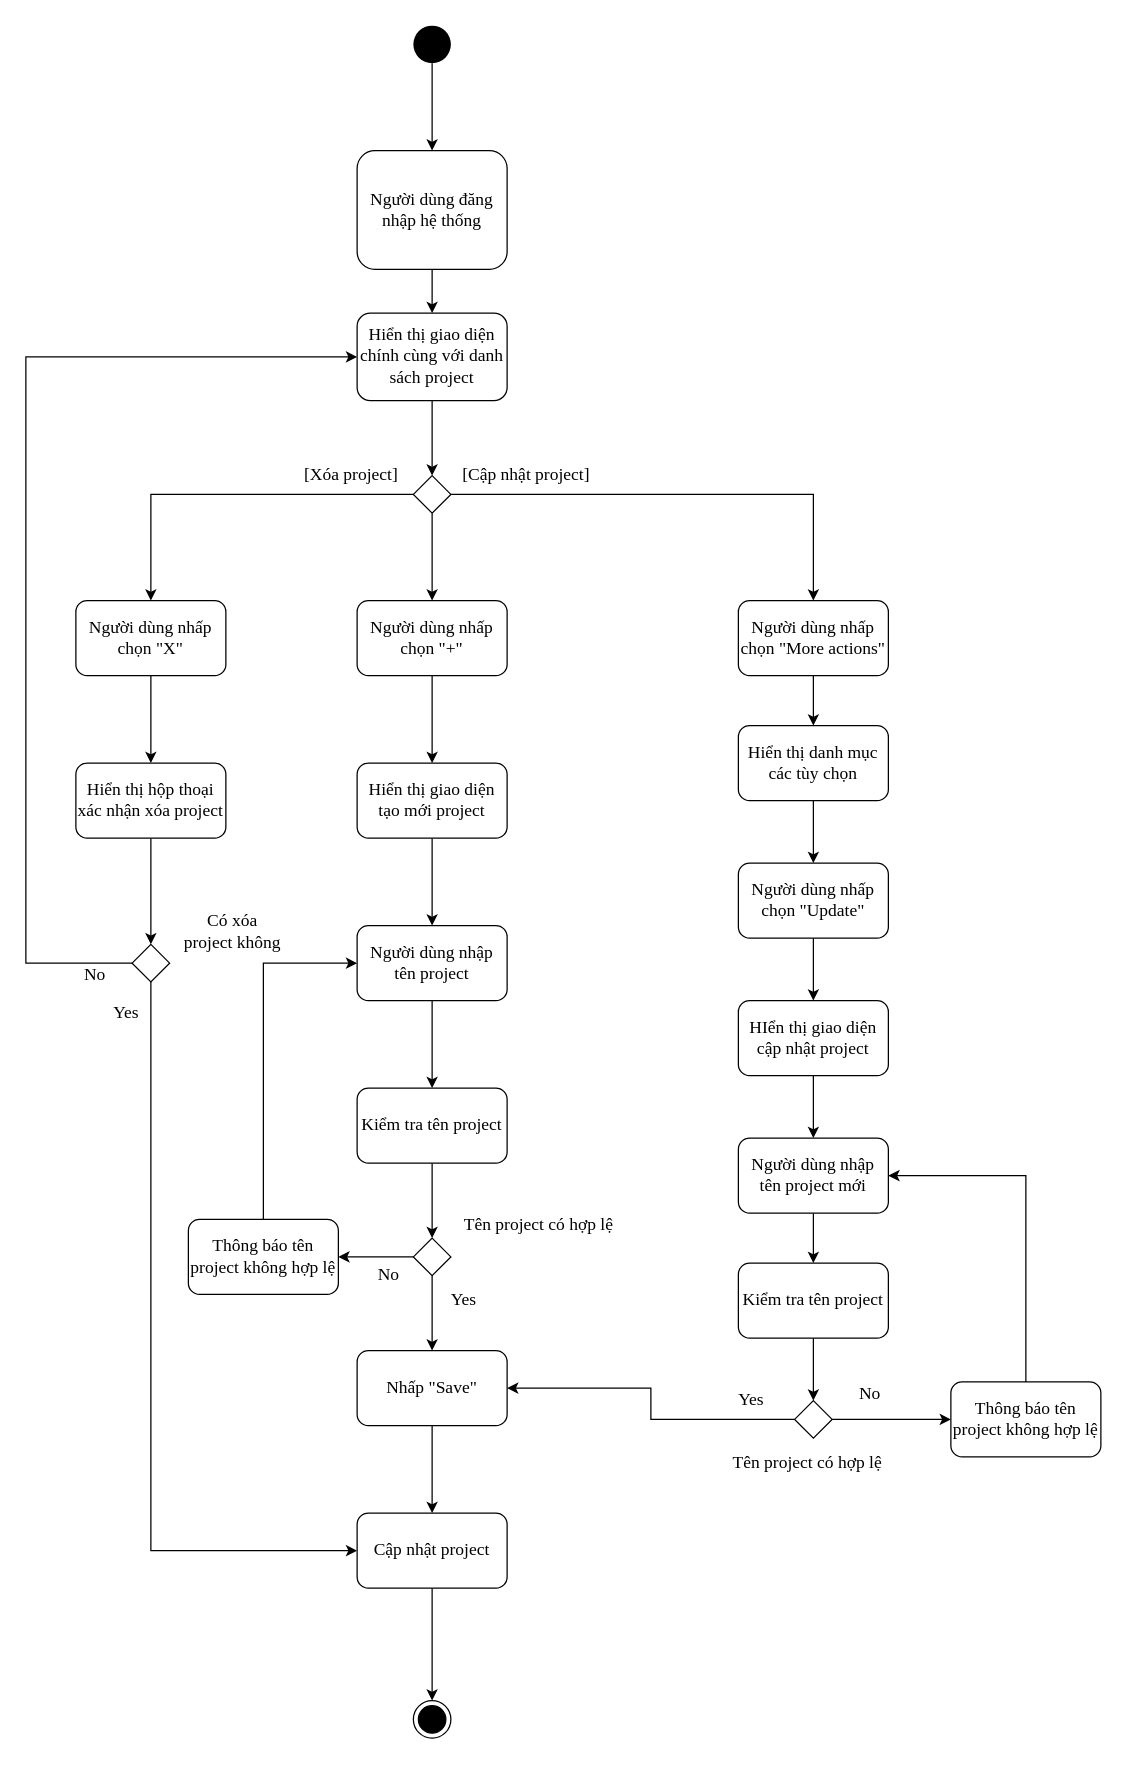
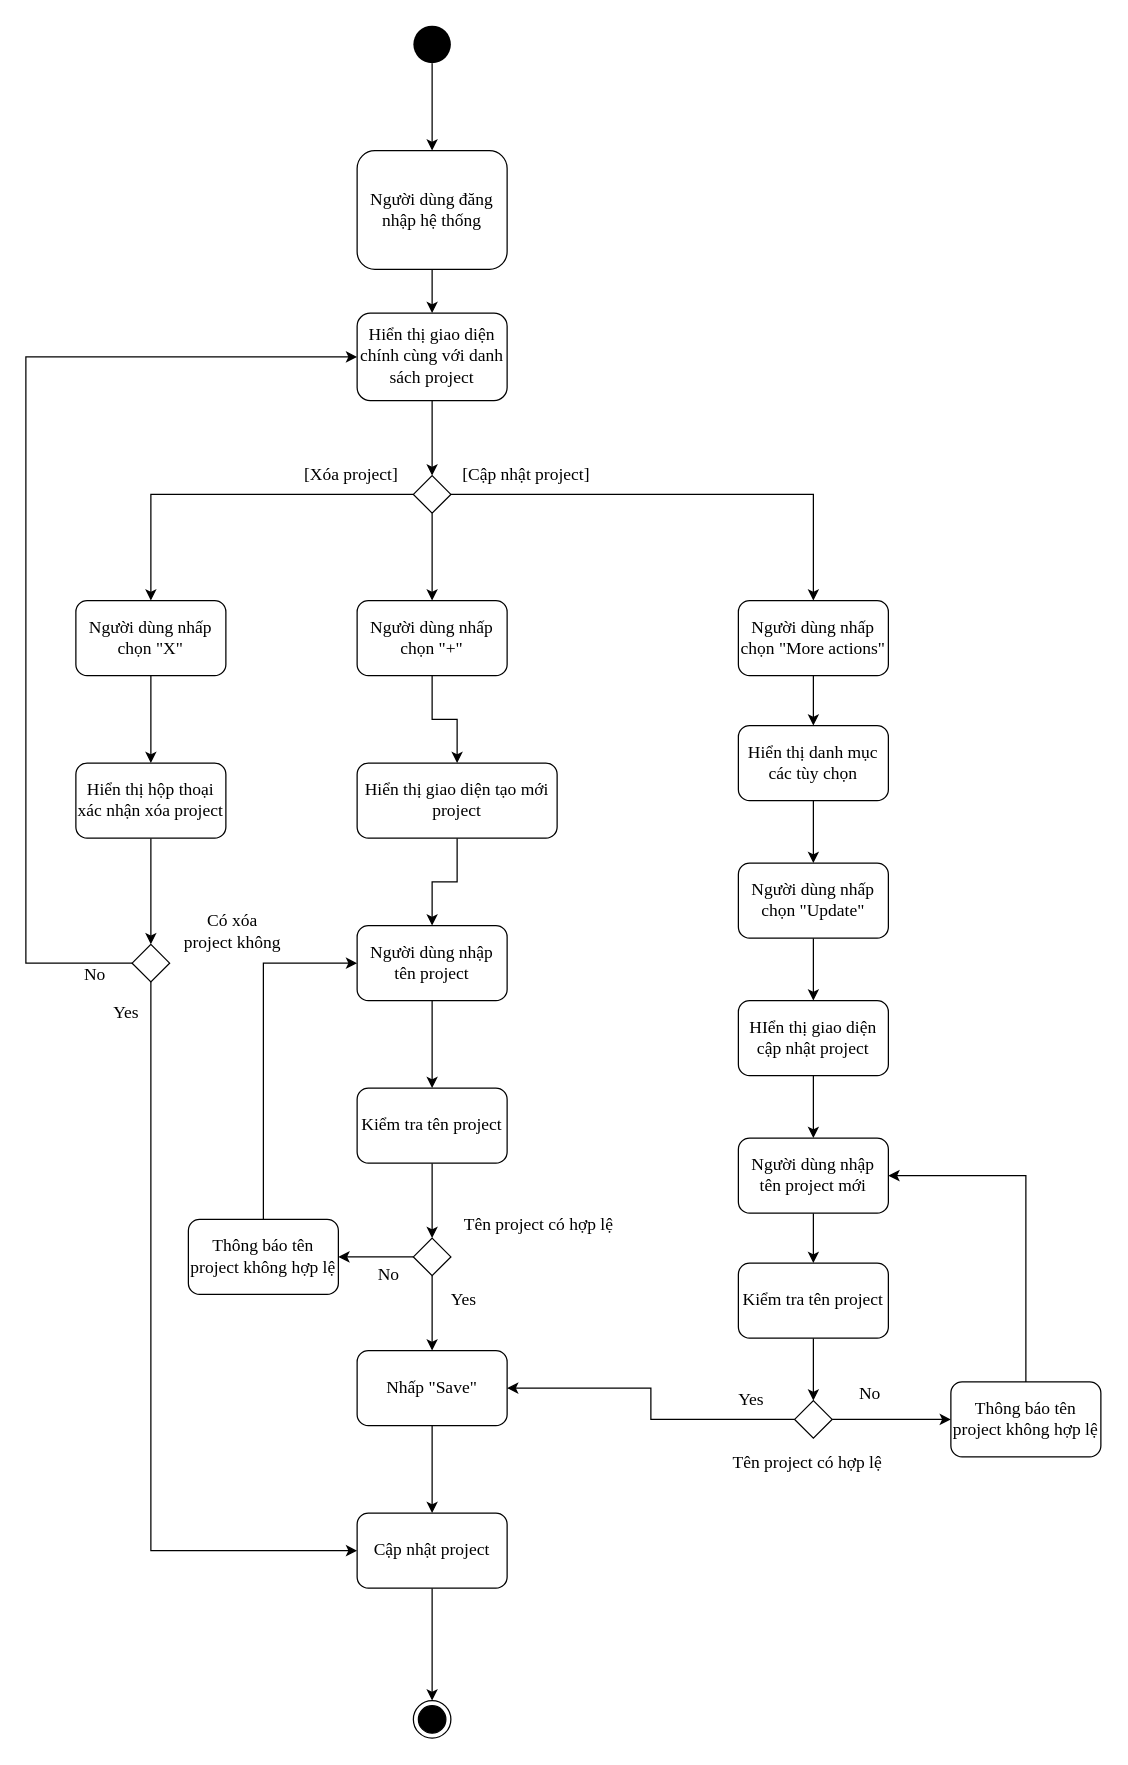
node "Hiển thị giao diện tạo mới project": size 150x75 -> 200x75
